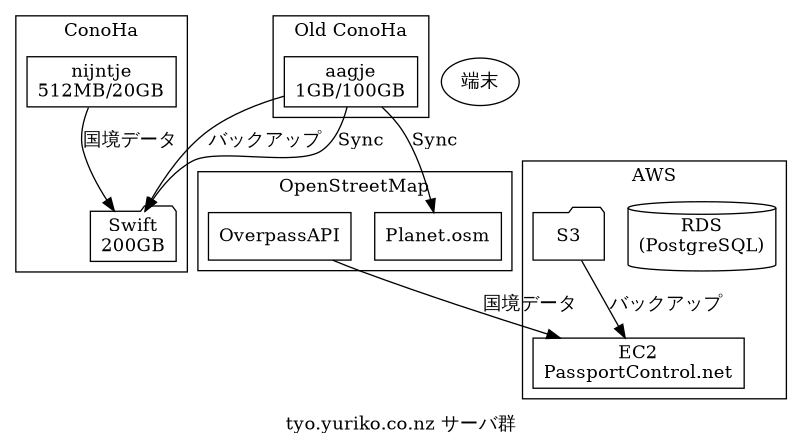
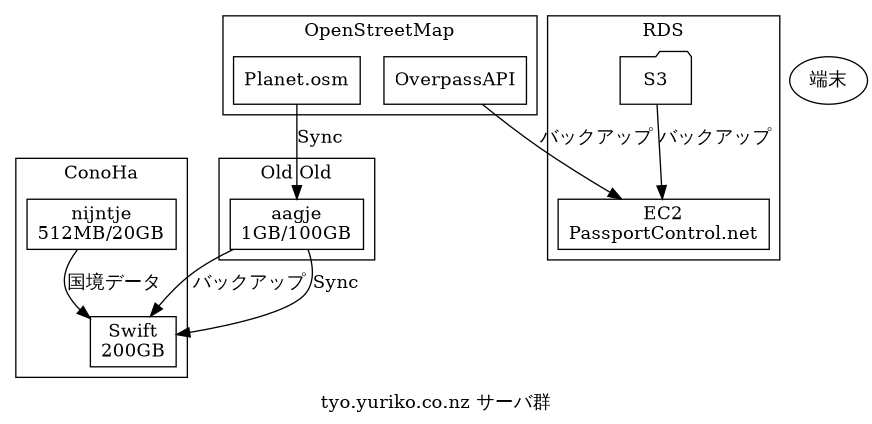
cluster "Old ConoHa": label "Old ConoHa" -> "Old Old"
edge "aagje 1GB/100GB" -> "Planet.osm": reversed
cluster "AWS": label "AWS" -> "RDS"
node "Swift 200GB": shape folder -> box
node "RDS (PostgreSQL)": removed
edge "OverpassAPI" -> "EC2 PassportControl.net": label "国境データ" -> "バックアップ"
